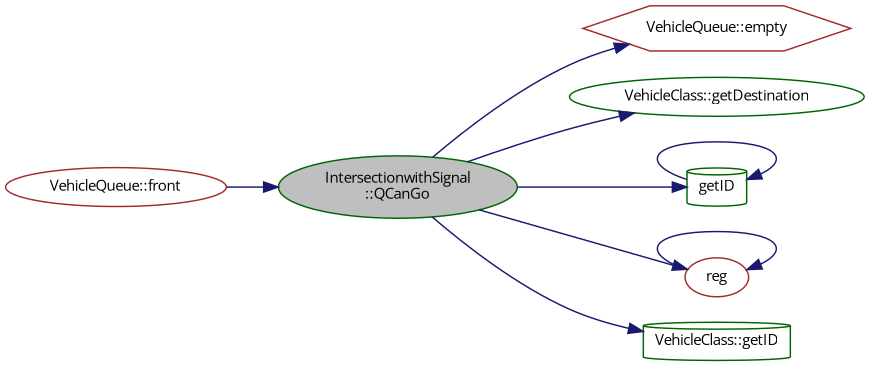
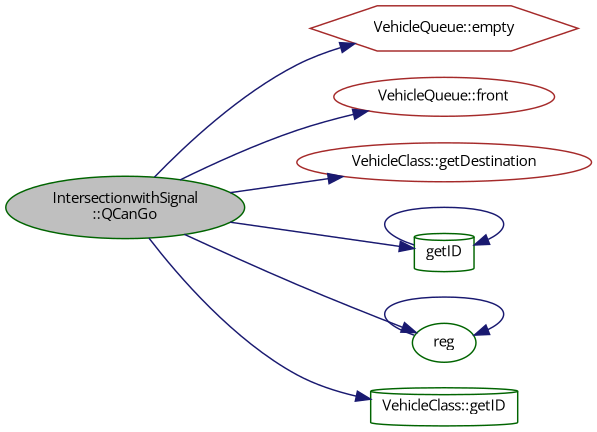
node "VehicleClass::getDestination": color darkgreen -> brown
edge "VehicleQueue::front" -> "IntersectionwithSignal ::QCanGo": reversed
node "reg": color brown -> darkgreen
